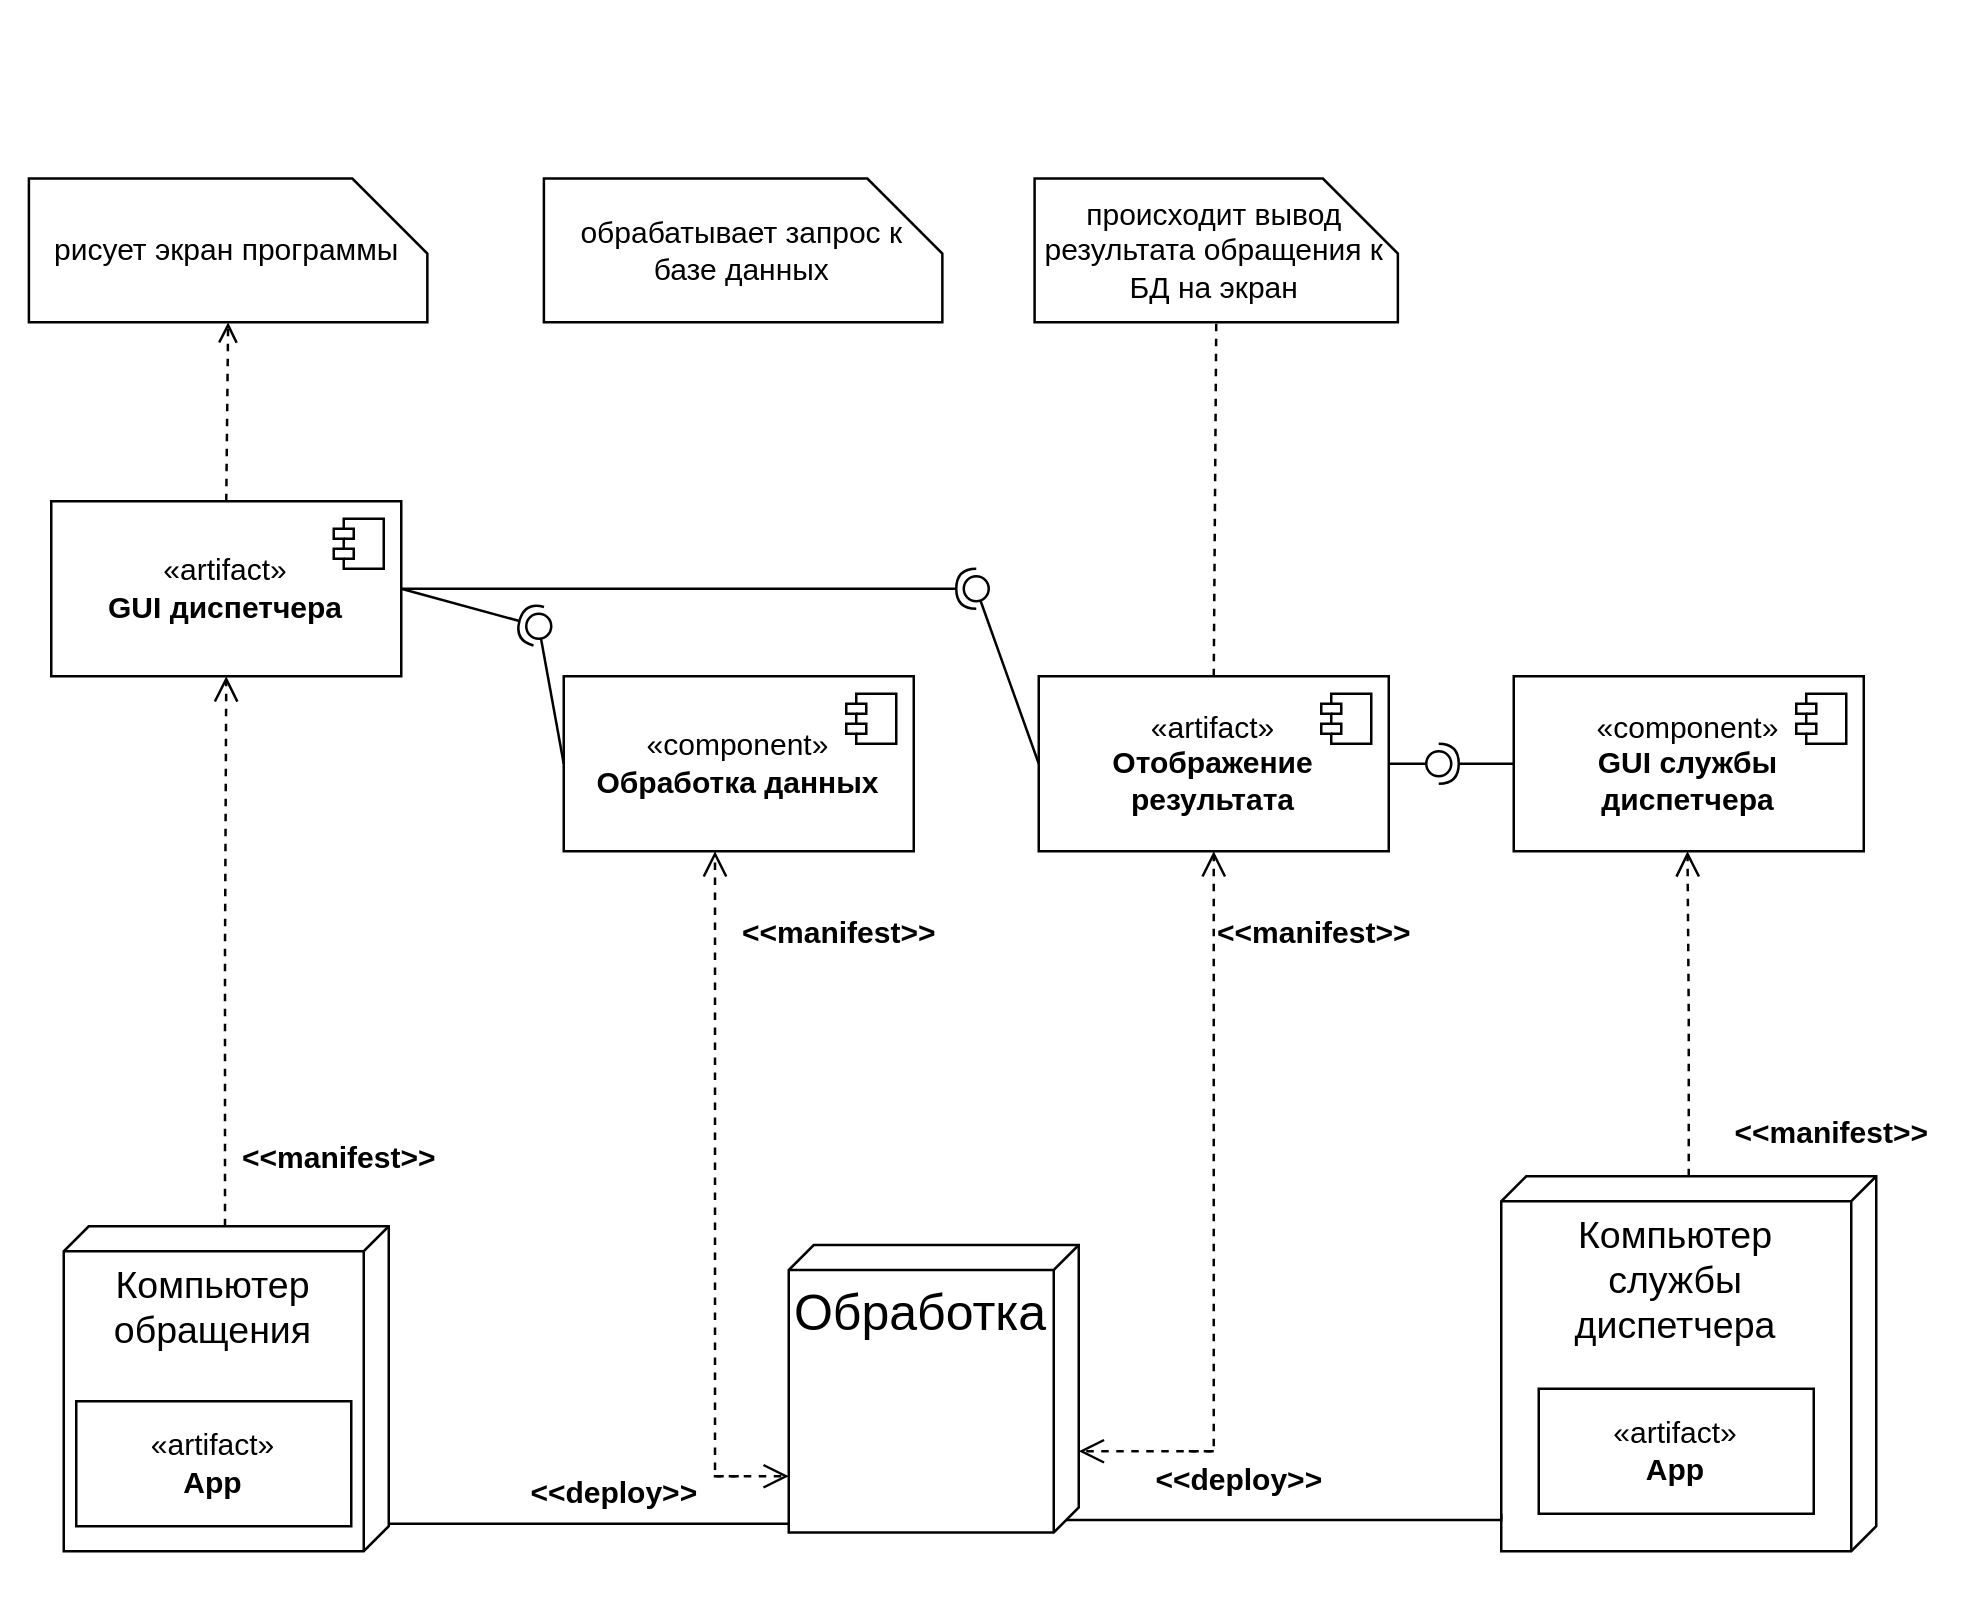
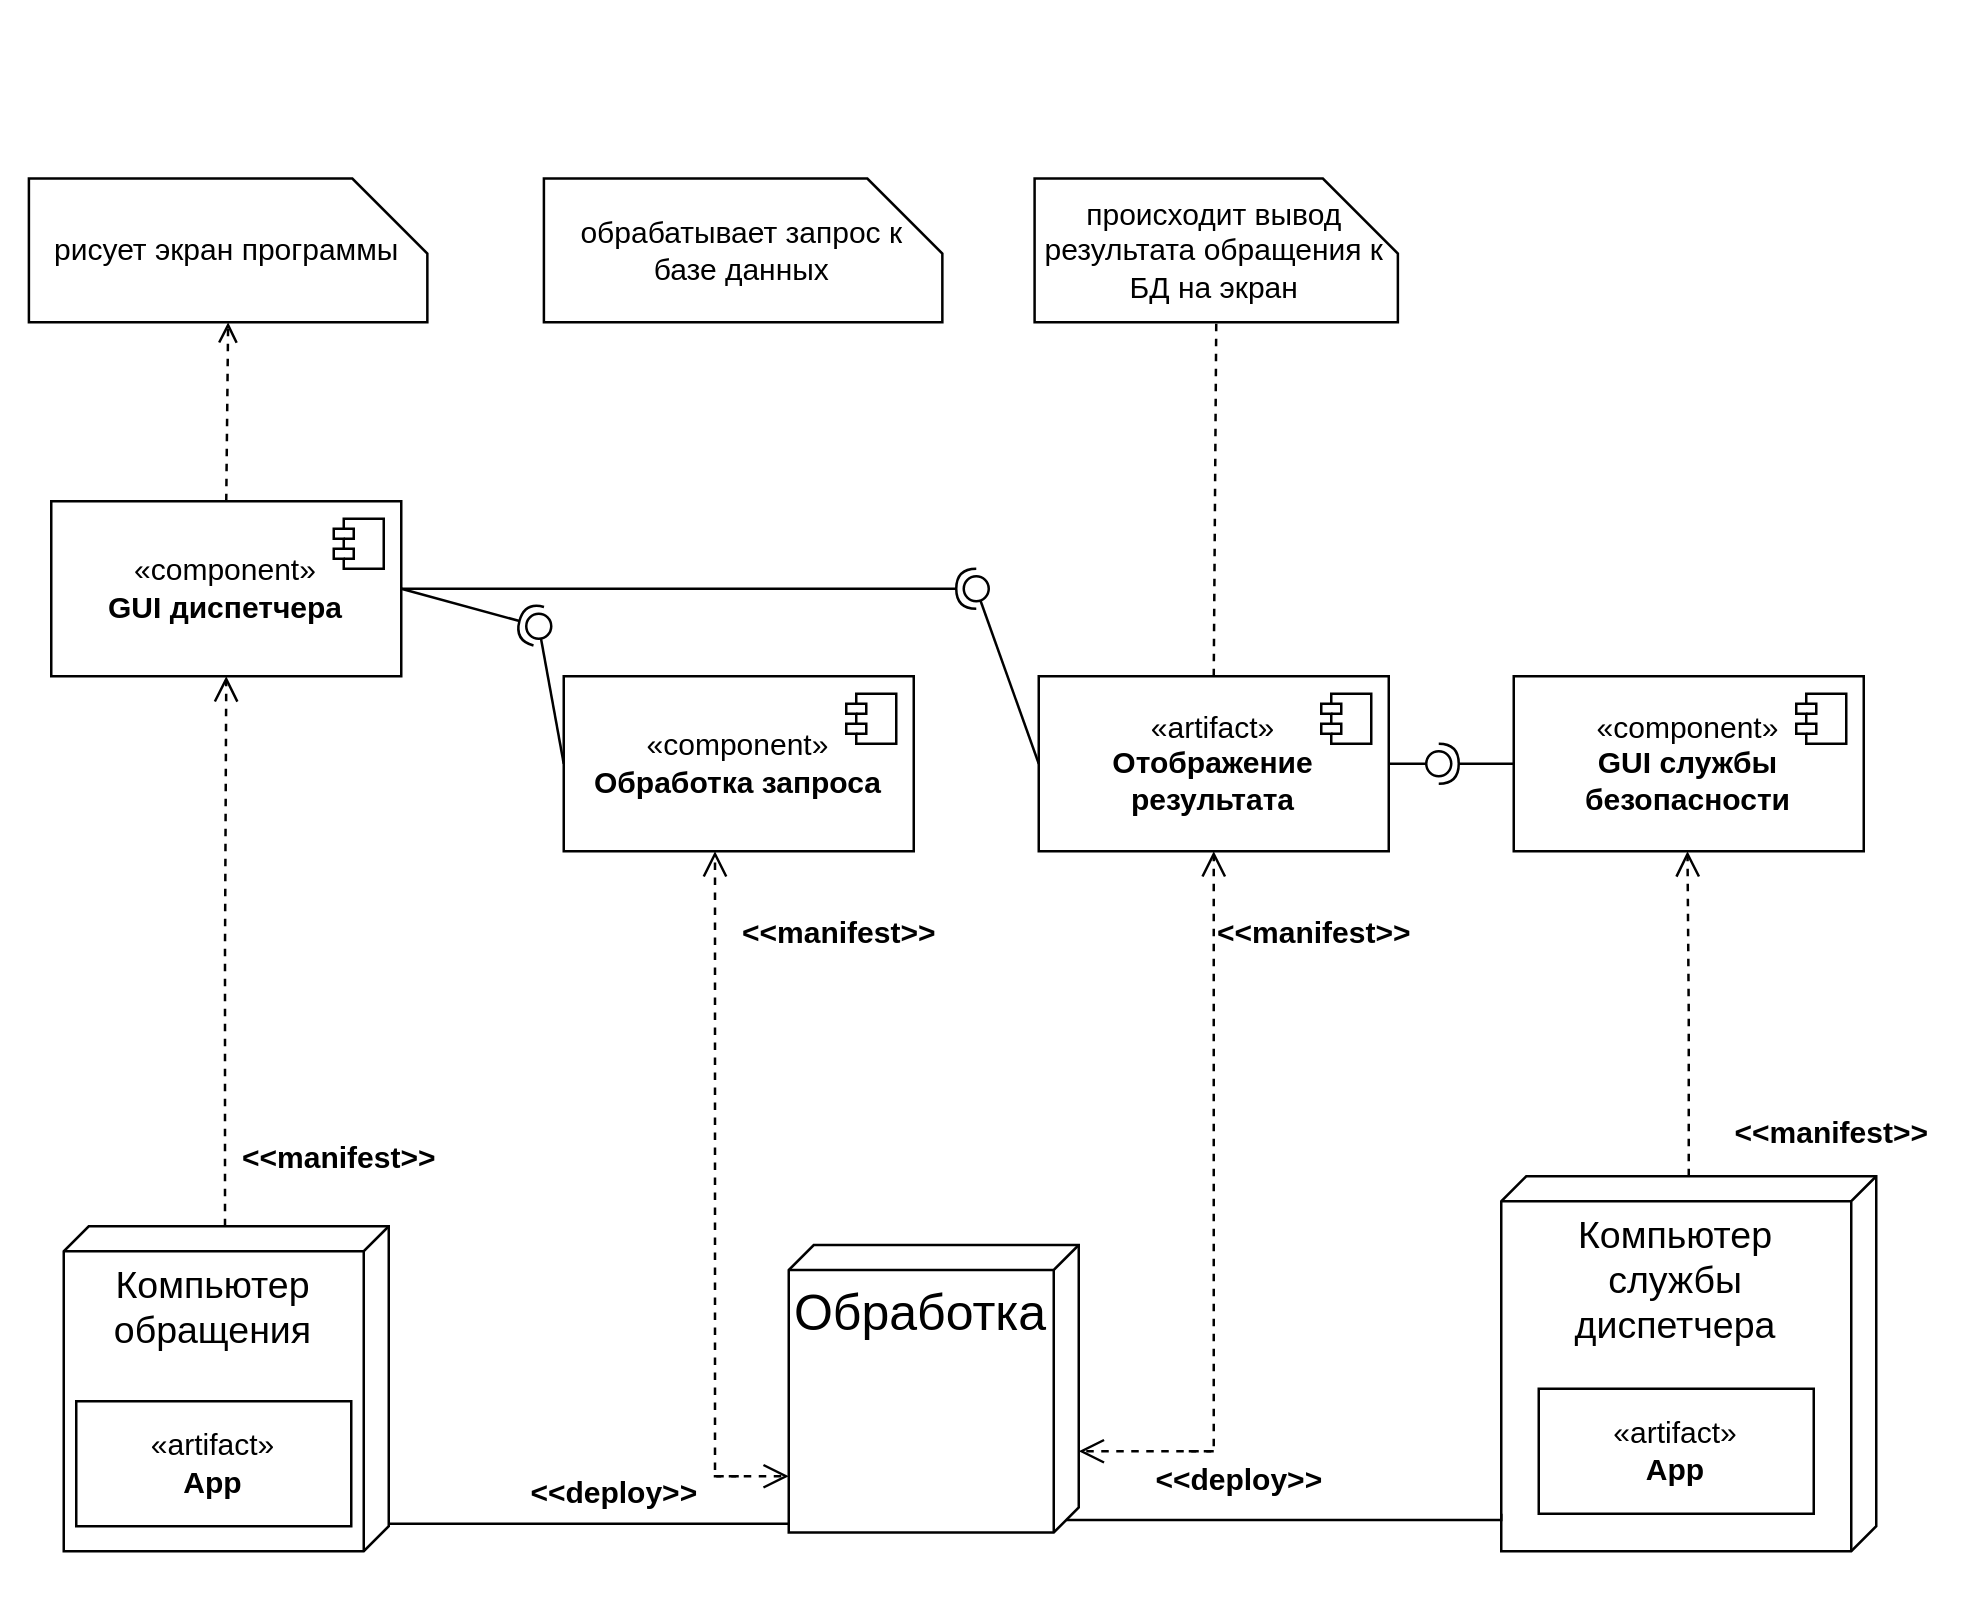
node "«artifact» GUI диспетчера": label "«artifact» GUI диспетчера" -> "«component» GUI диспетчера"
node "«component» Обработка данных": label "«component» Обработка данных" -> "«component» Обработка запроса"
node "«component» GUI службы диспетчера": label "«component» GUI службы диспетчера" -> "«component» GUI службы безопасности"
